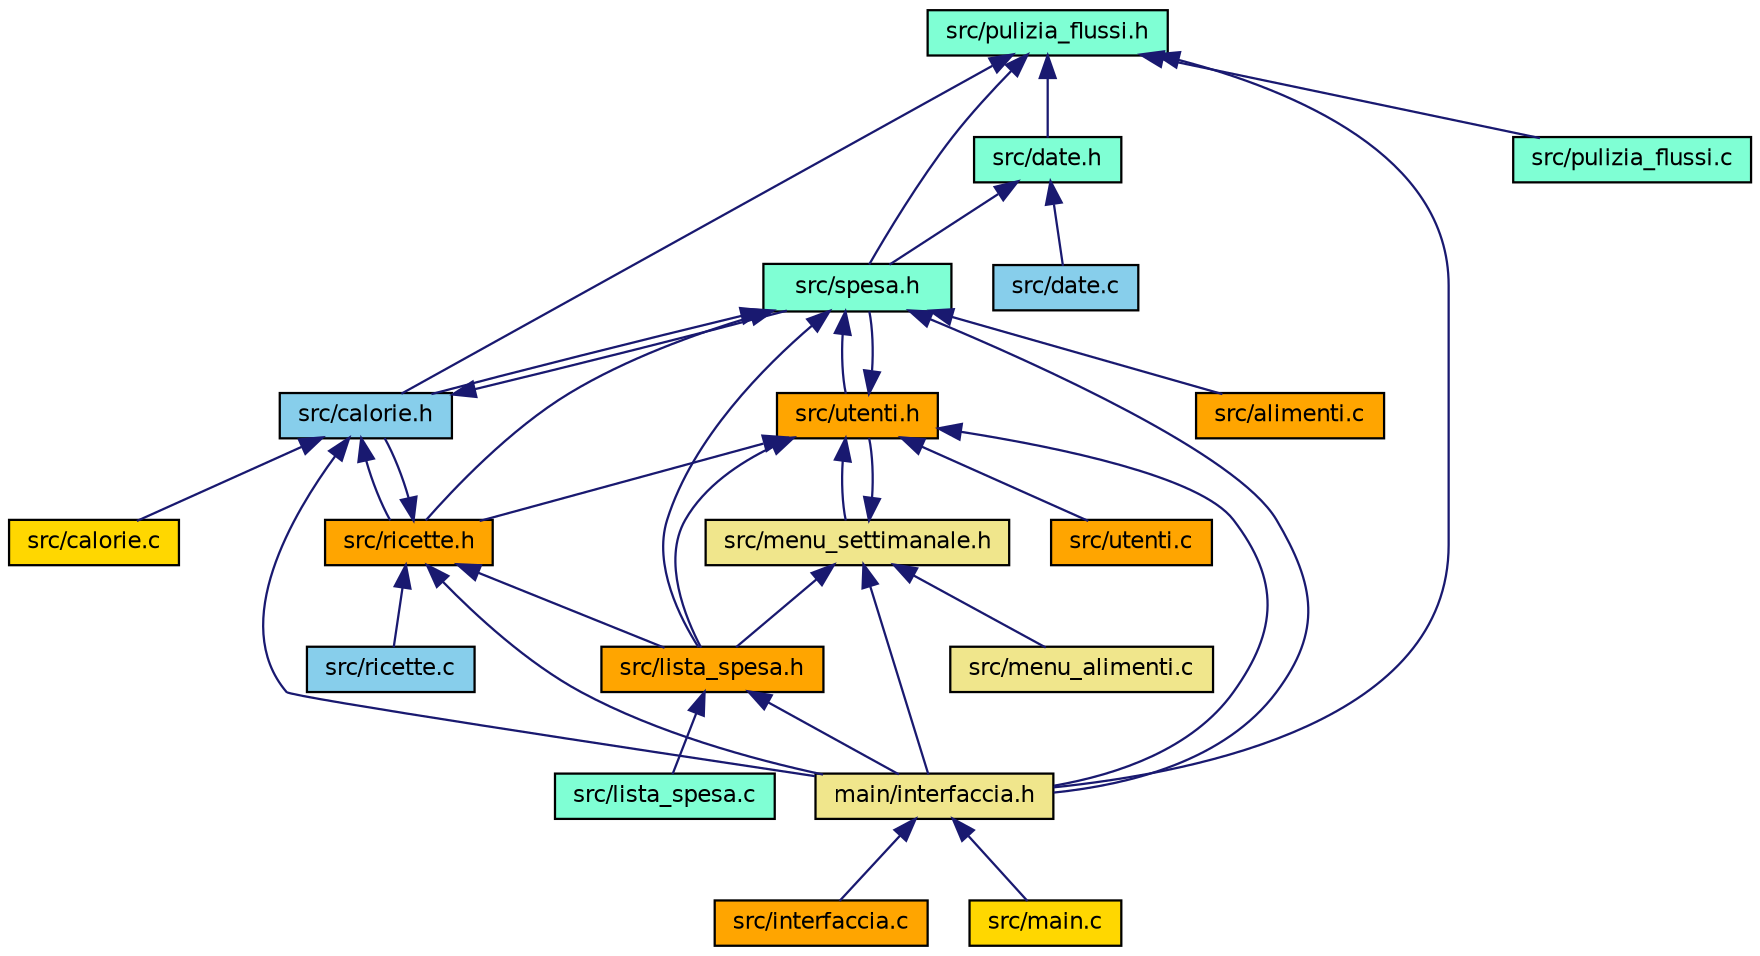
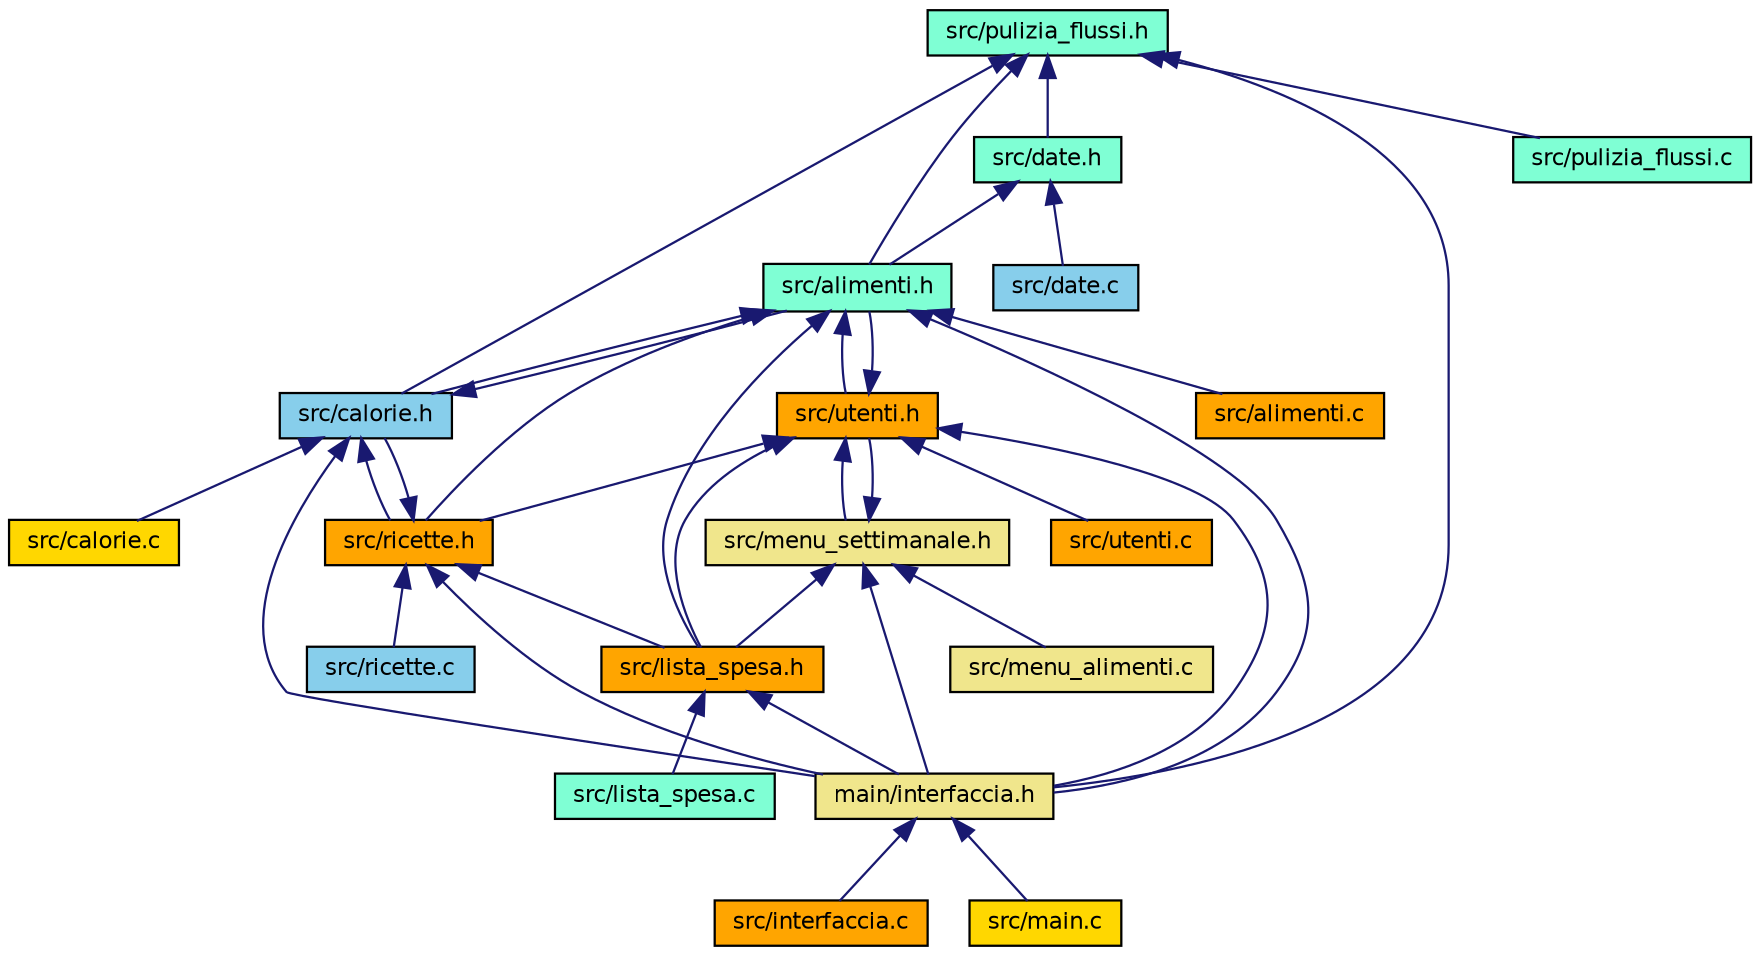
node "src/spesa.h": label "src/spesa.h" -> "src/alimenti.h"
